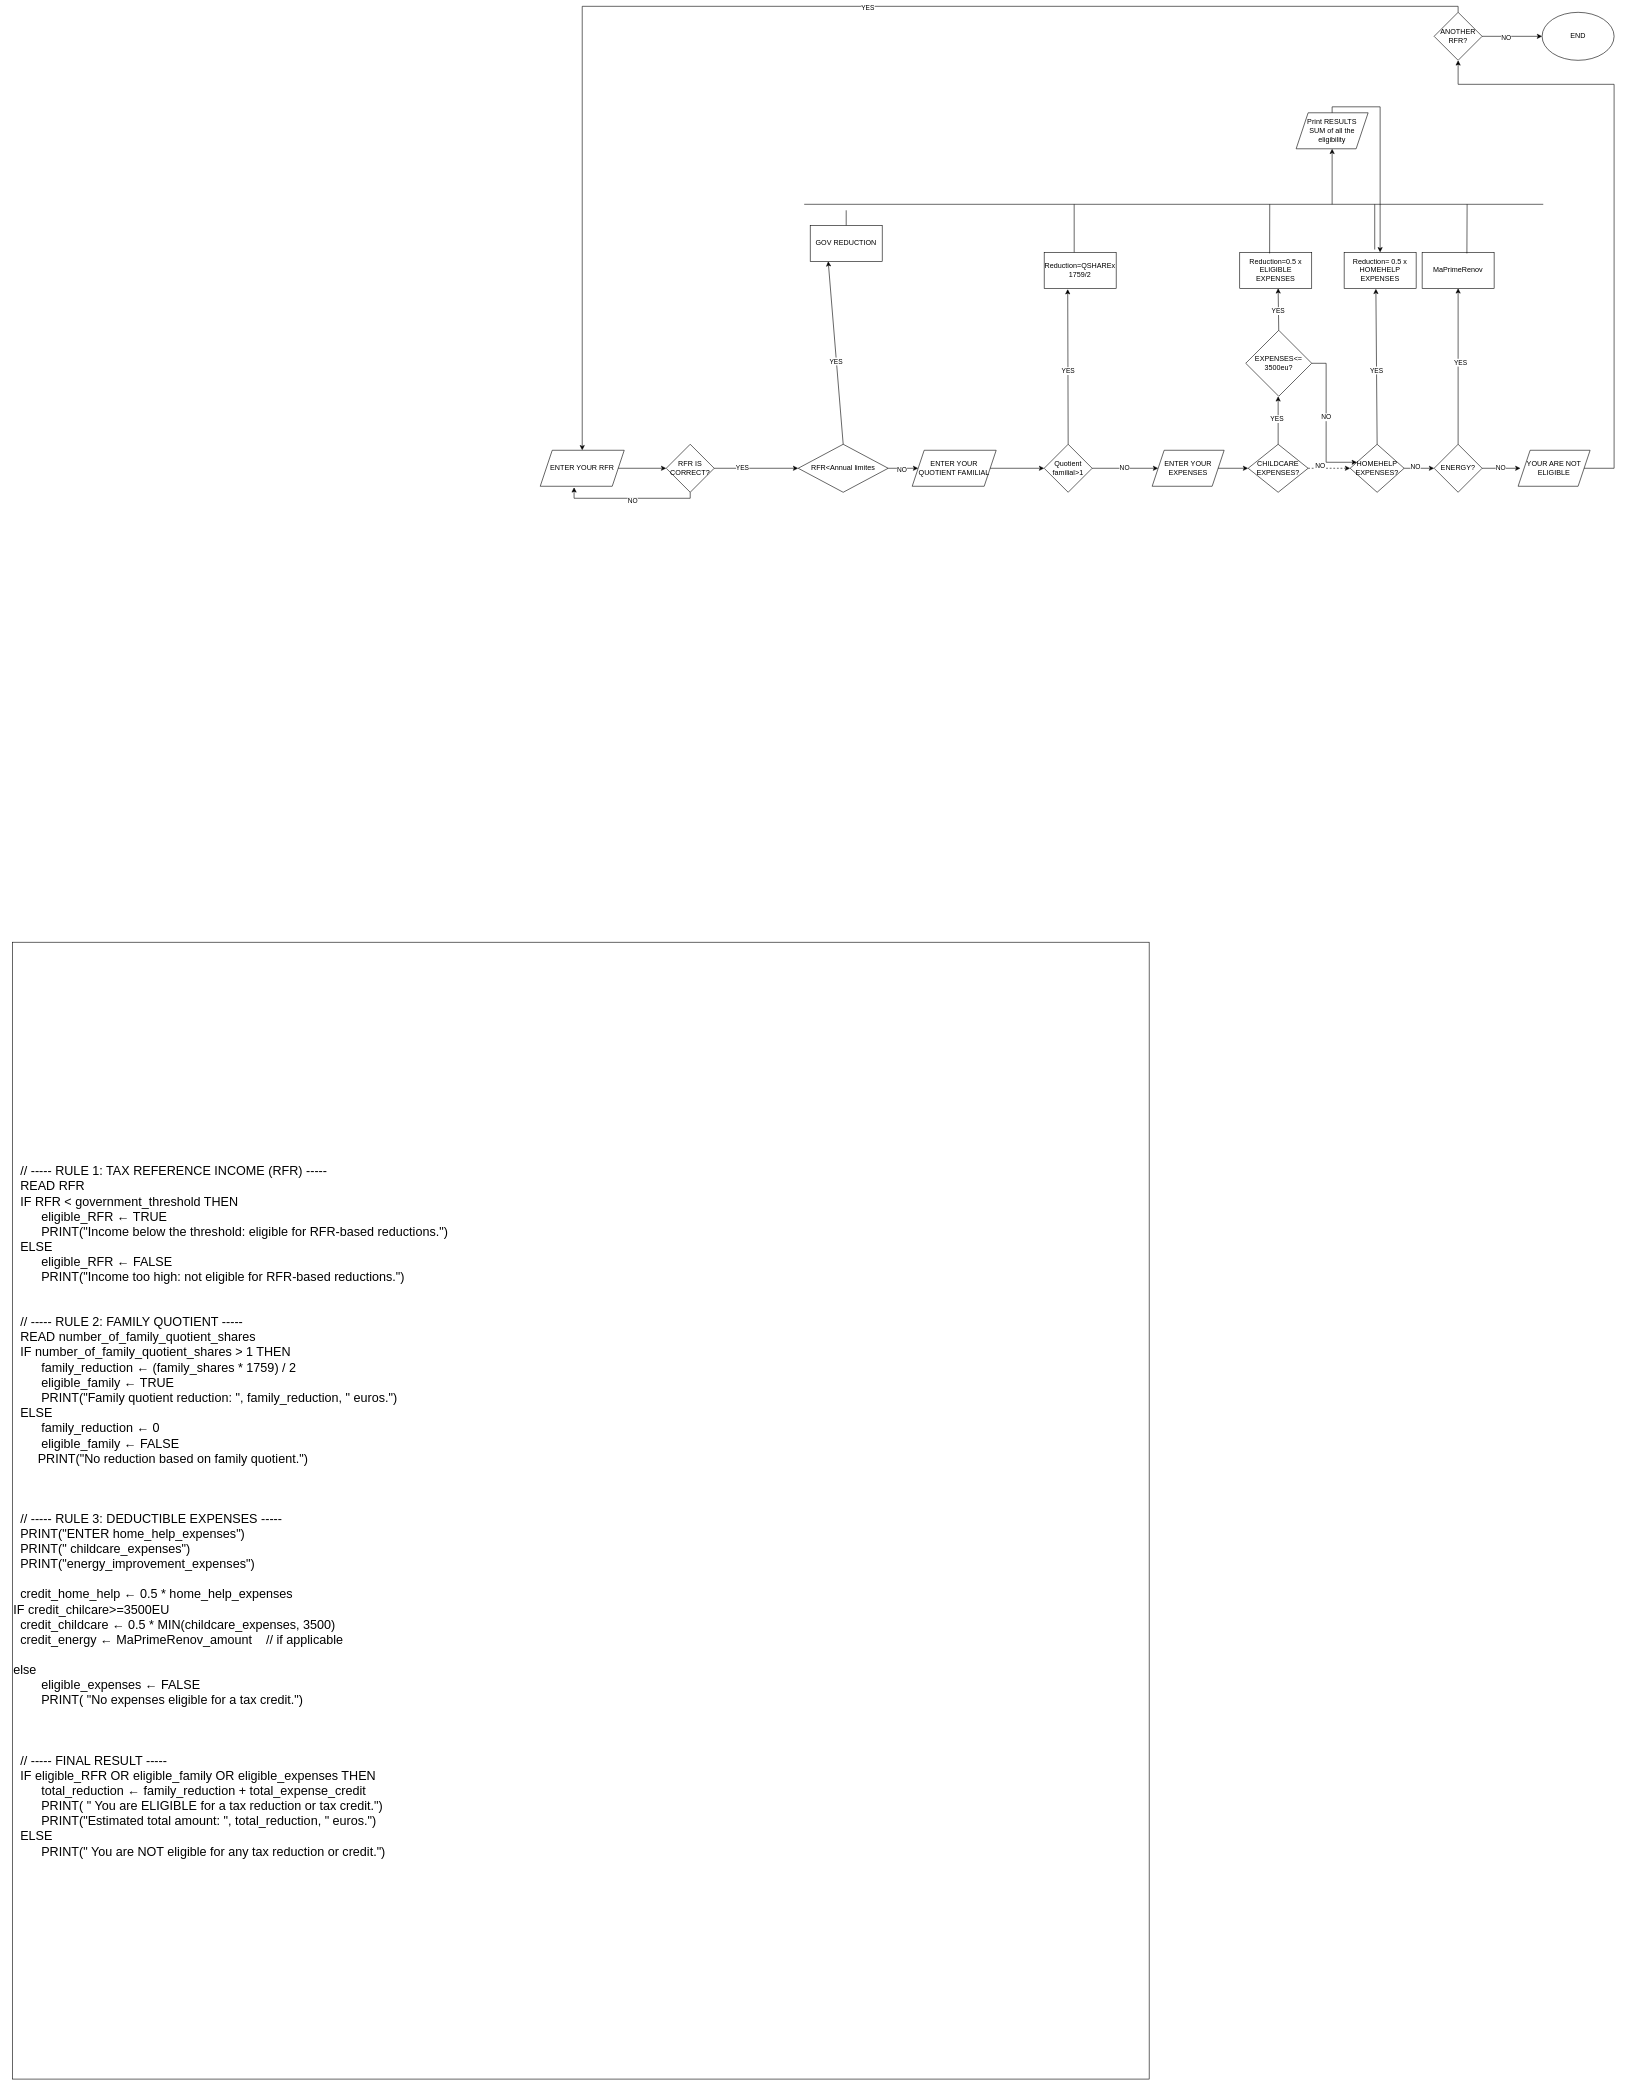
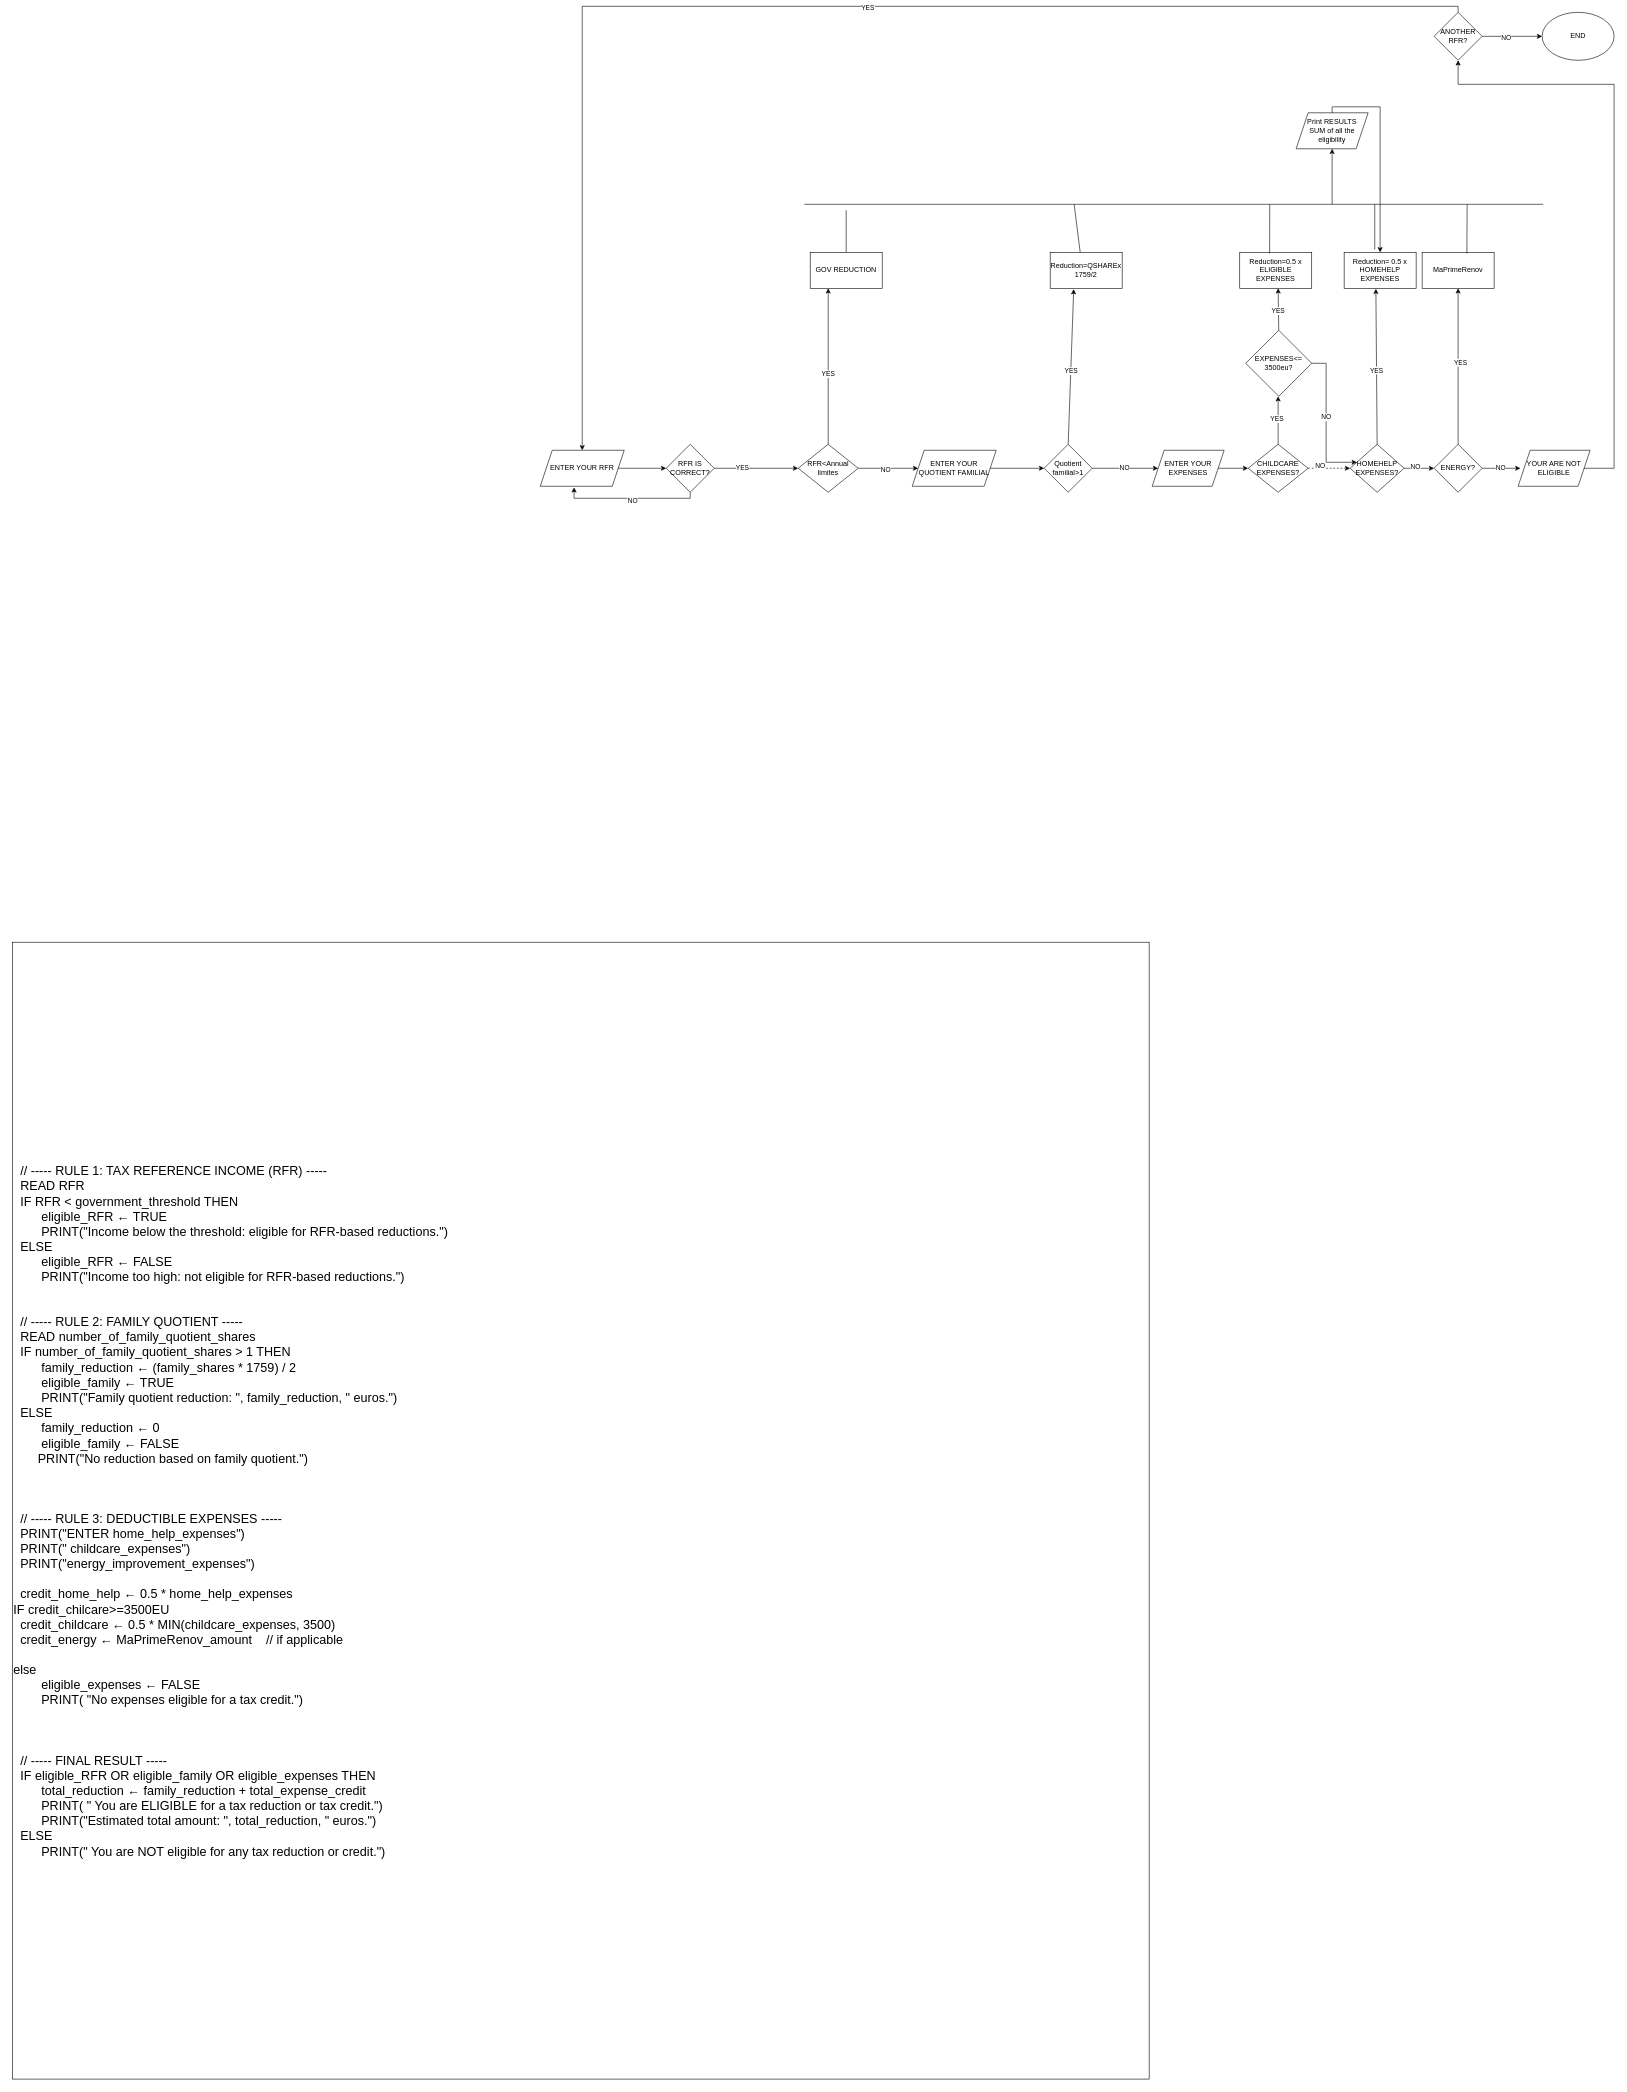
node "GOV REDUCTION": moved (846, 243) -> (846, 270)
node "Reduction=QSHAREx 1759/2": moved (1080, 270) -> (1086, 270)
node "RFR<Annual limites": size 90x48 -> 60x48
